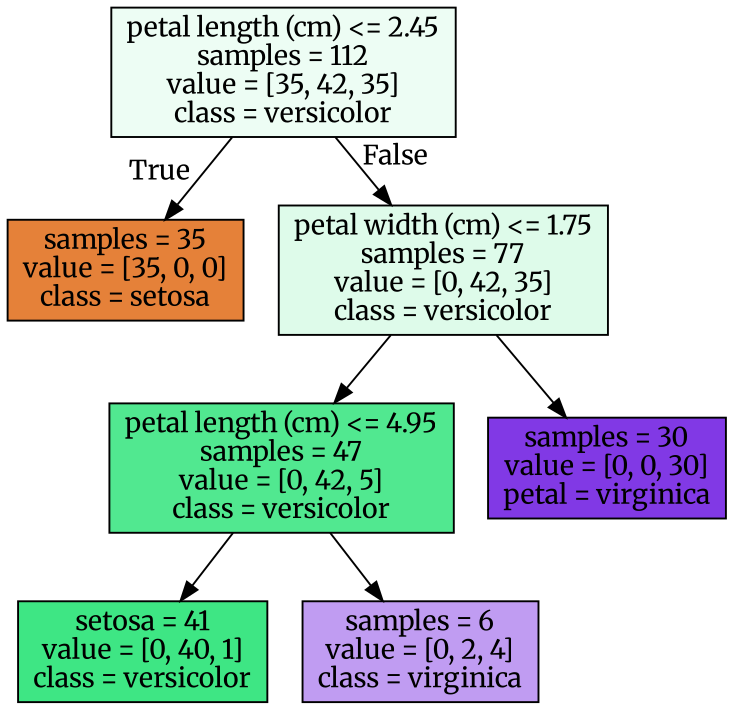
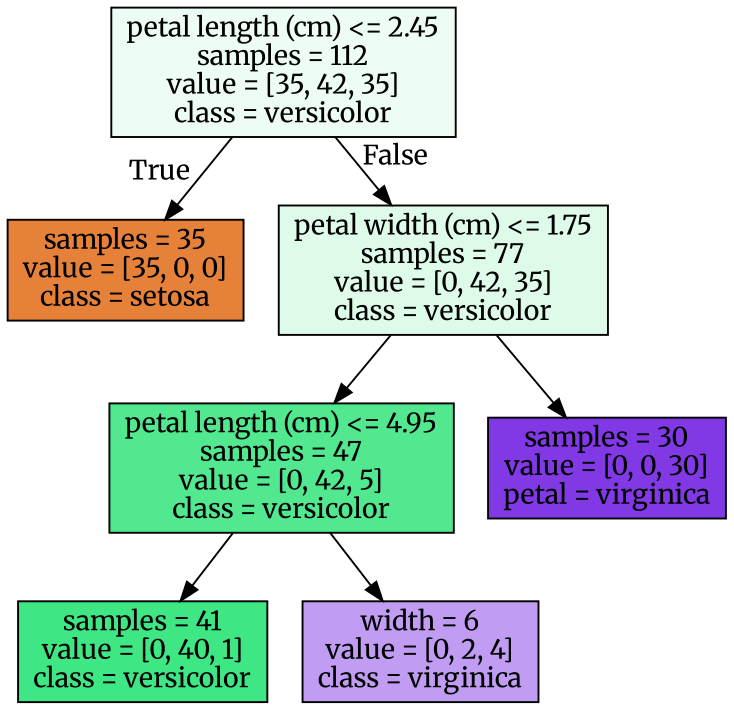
node "setosa = 41 value = [0, 40, 1] class = versicolor": label "setosa = 41 value = [0, 40, 1] class = versicolor" -> "samples = 41 value = [0, 40, 1] class = versicolor"
node "samples = 6 value = [0, 2, 4] class = virginica": label "samples = 6 value = [0, 2, 4] class = virginica" -> "width = 6 value = [0, 2, 4] class = virginica"
